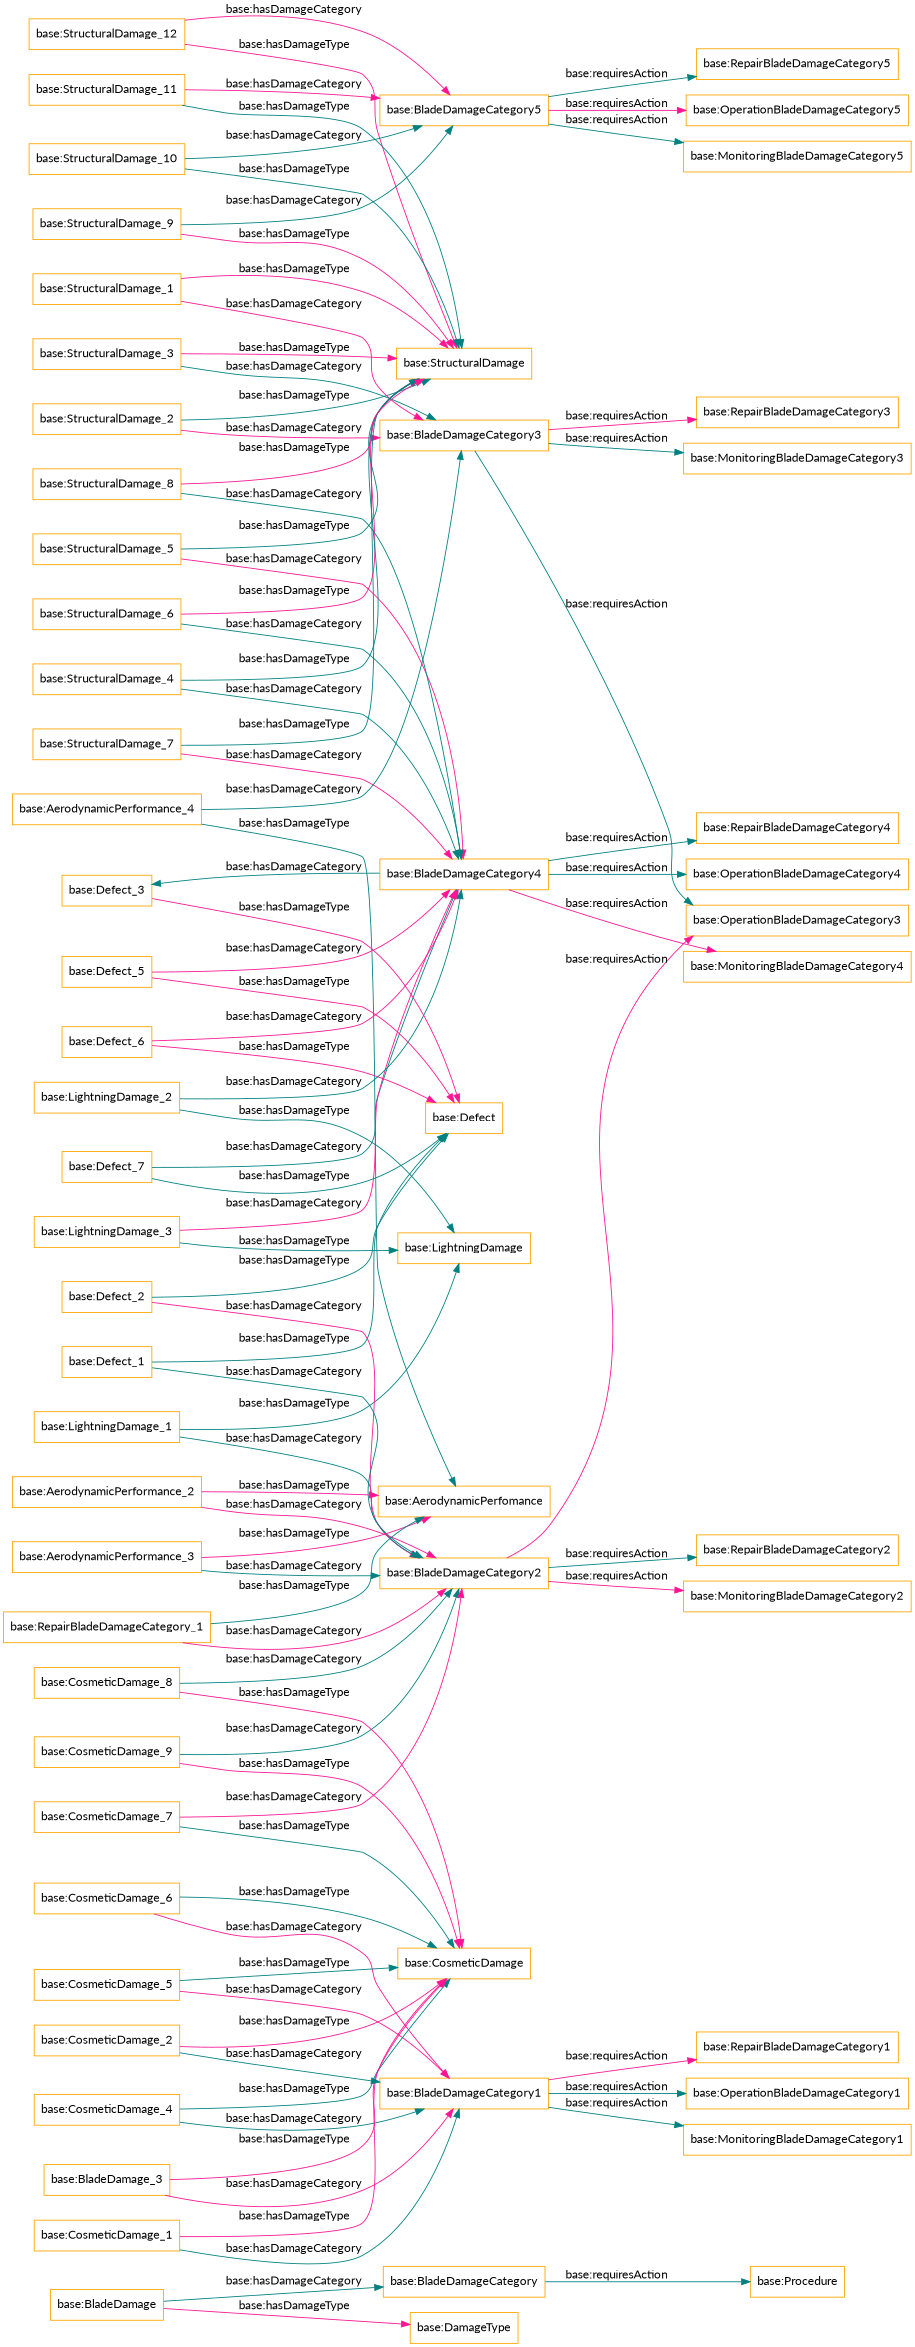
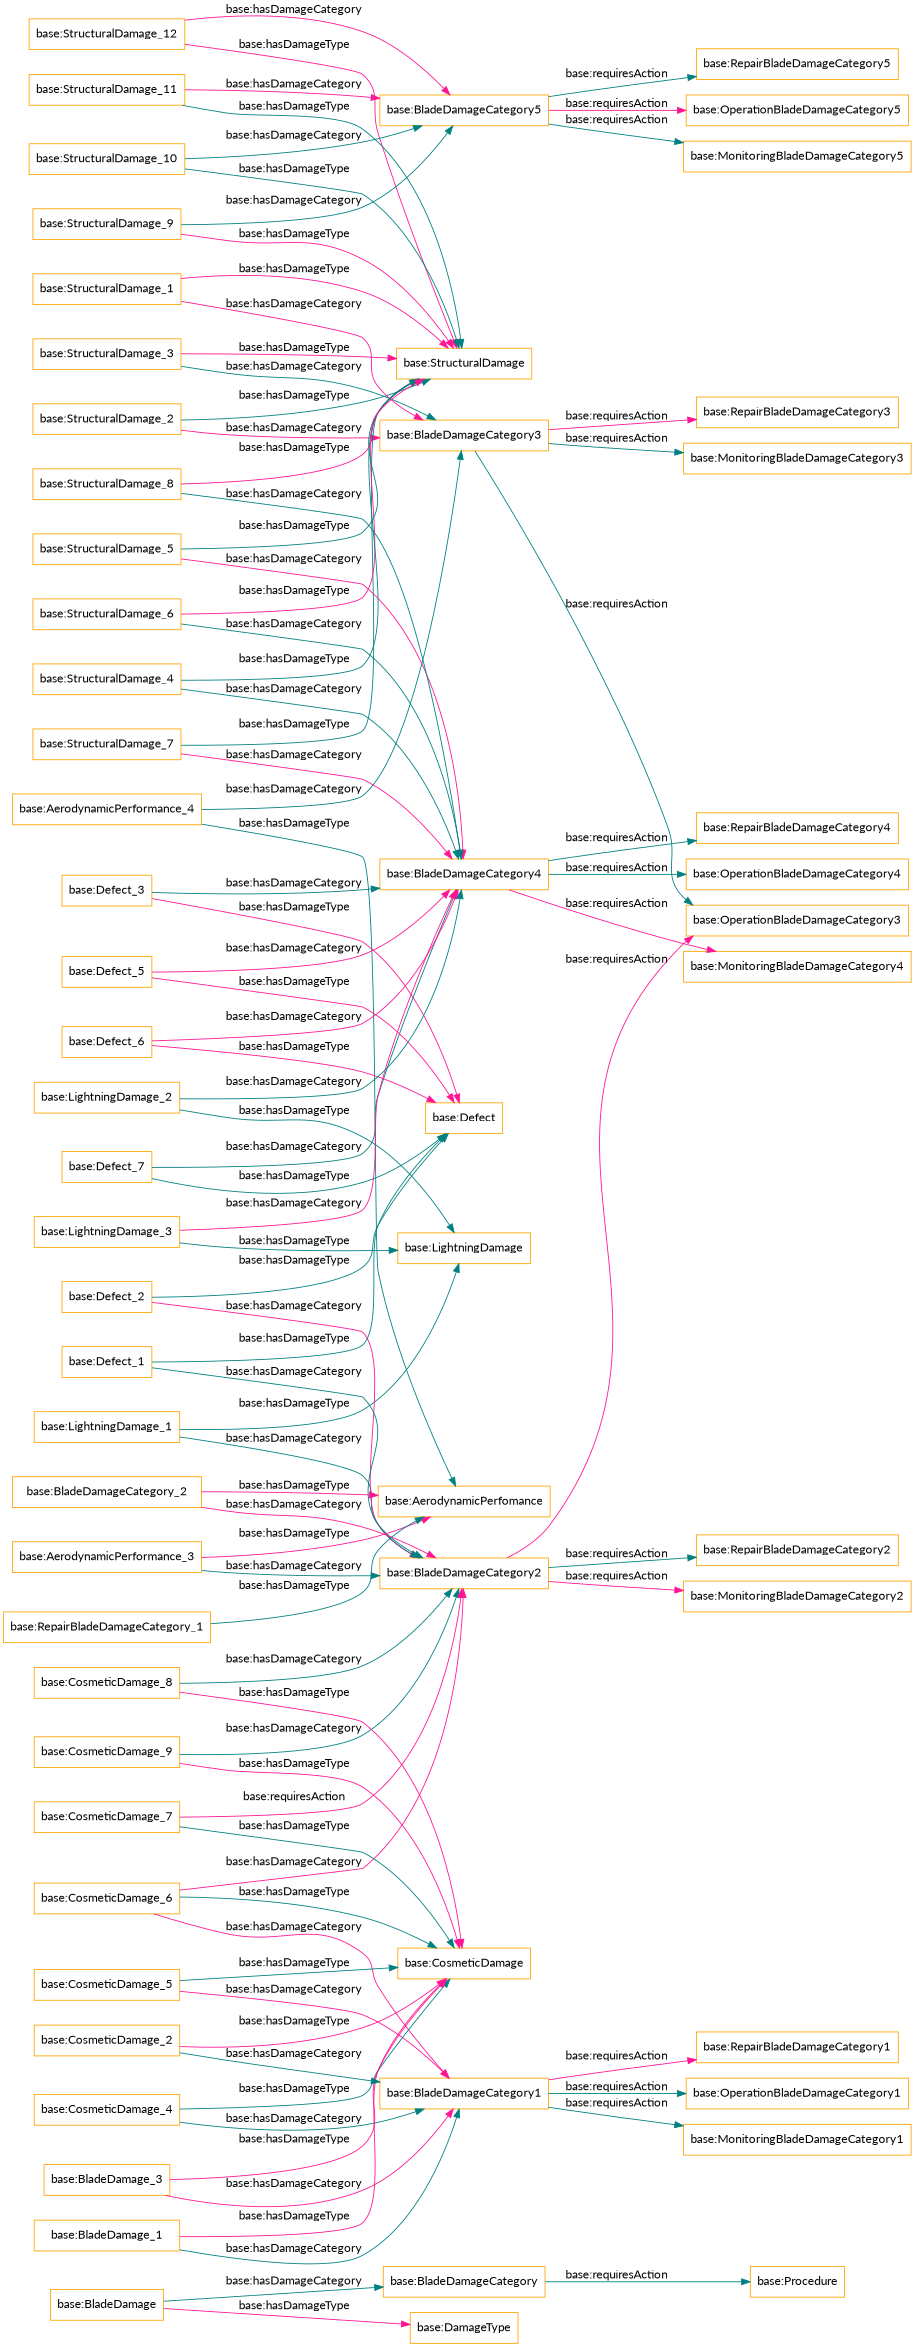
edge "base:BladeDamageCategory4" -> "base:Defect_3": reversed
node "base:AerodynamicPerformance_2": label "base:AerodynamicPerformance_2" -> "base:BladeDamageCategory_2"
edge "base:RepairBladeDamageCategory_1" -> "base:BladeDamageCategory2": now "base:CosmeticDamage_6" -> "base:BladeDamageCategory2"
edge "base:CosmeticDamage_7" -> "base:BladeDamageCategory2": label "base:hasDamageCategory" -> "base:requiresAction"
node "base:CosmeticDamage_1": label "base:CosmeticDamage_1" -> "base:BladeDamage_1"
